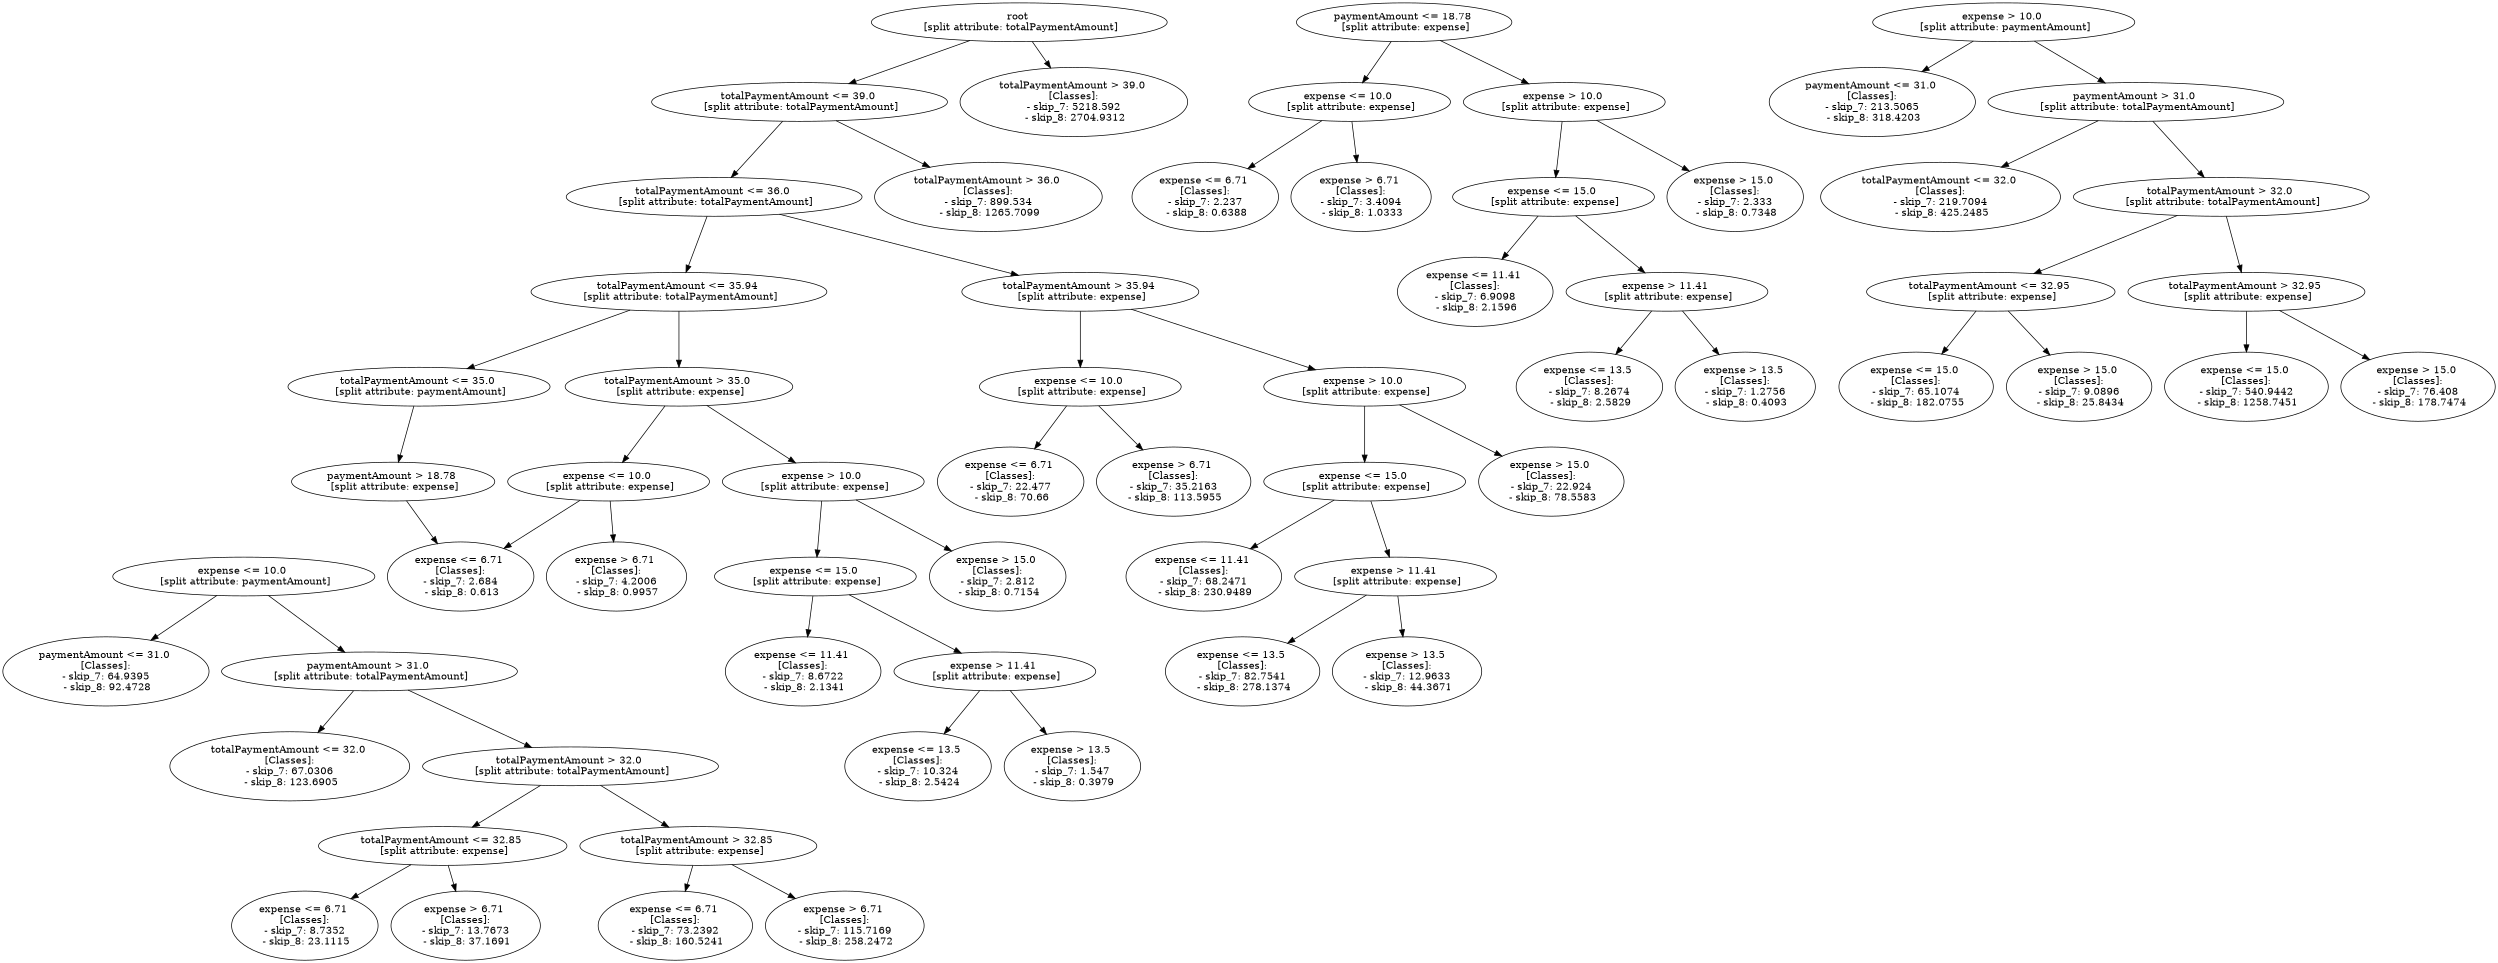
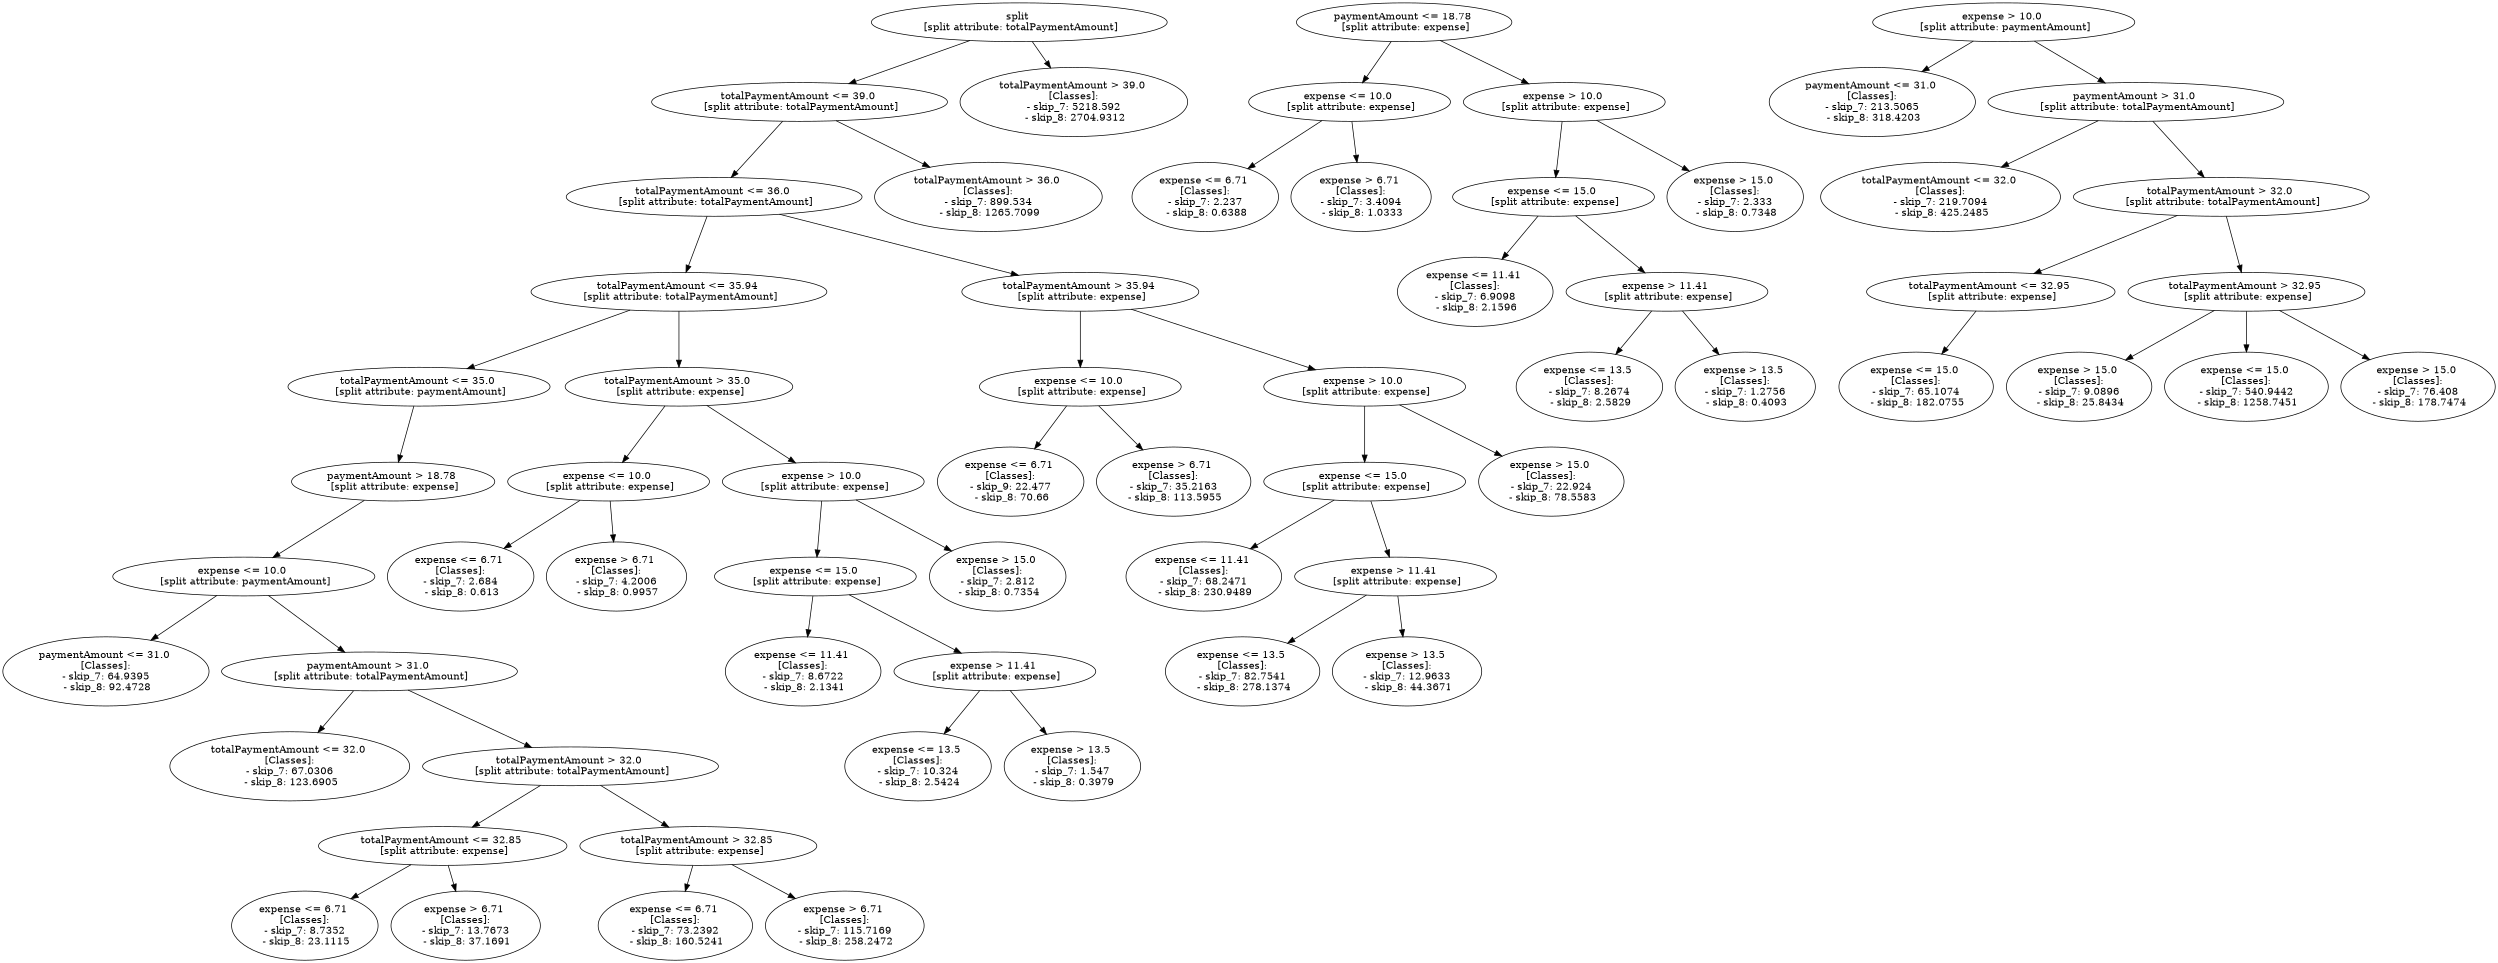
node "root [split attribute: totalPaymentAmount]": label "root [split attribute: totalPaymentAmount]" -> "split [split attribute: totalPaymentAmount]"
edge "totalPaymentAmount <= 32.95 [split attribute: expense]" -> "expense > 15.0 [Classes]: - skip_7: 9.0896 - skip_8: 25.8434": now "totalPaymentAmount > 32.95 [split attribute: expense]" -> "expense > 15.0 [Classes]: - skip_7: 9.0896 - skip_8: 25.8434"
node "expense <= 6.71 [Classes]: - skip_7: 22.477 - skip_8: 70.66": label "expense <= 6.71 [Classes]: - skip_7: 22.477 - skip_8: 70.66" -> "expense <= 6.71 [Classes]: - skip_9: 22.477 - skip_8: 70.66"
edge "paymentAmount > 18.78 [split attribute: expense]" -> "expense <= 6.71 [Classes]: - skip_7: 2.684 - skip_8: 0.613": now "paymentAmount > 18.78 [split attribute: expense]" -> "expense <= 10.0 [split attribute: paymentAmount]"
node "expense > 15.0 [Classes]: - skip_7: 2.812 - skip_8: 0.7154": label "expense > 15.0 [Classes]: - skip_7: 2.812 - skip_8: 0.7154" -> "expense > 15.0 [Classes]: - skip_7: 2.812 - skip_8: 0.7354"
